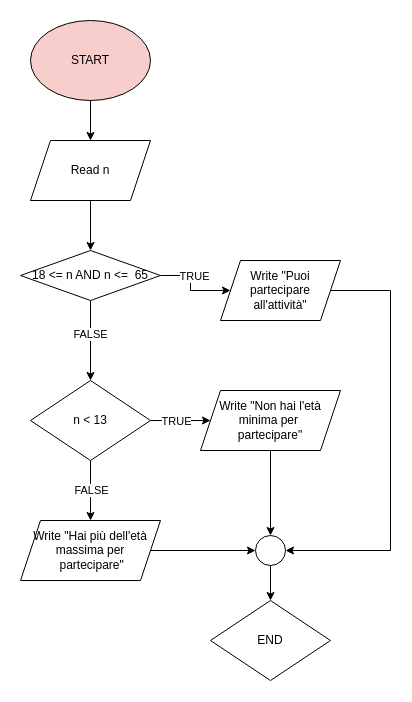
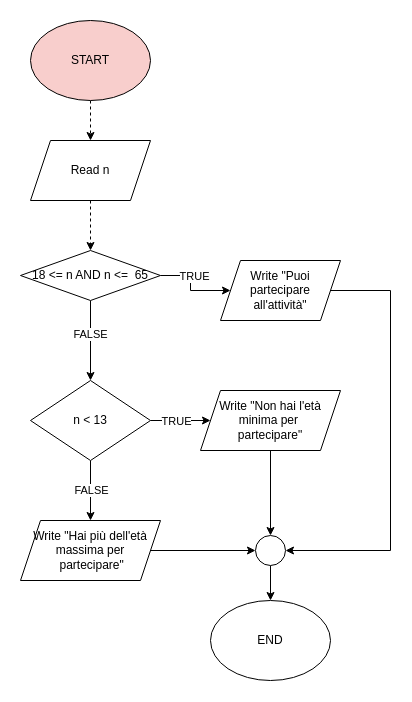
edge "START" -> "Read n": style solid -> dashed
edge "Read n" -> "18 <= n AND n <= 65": style solid -> dashed
node "END": shape diamond -> ellipse
